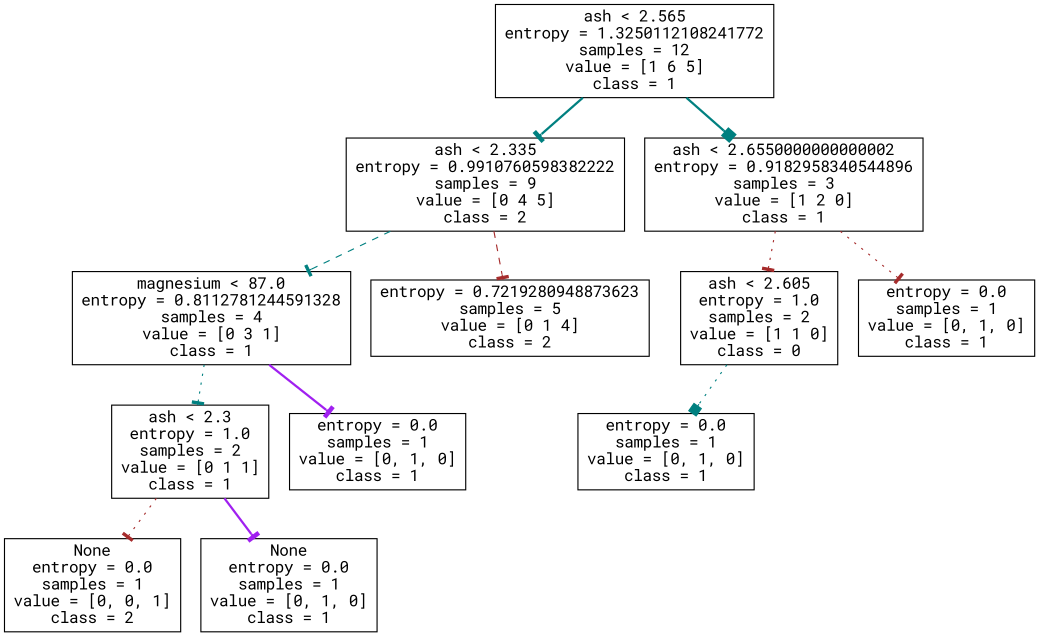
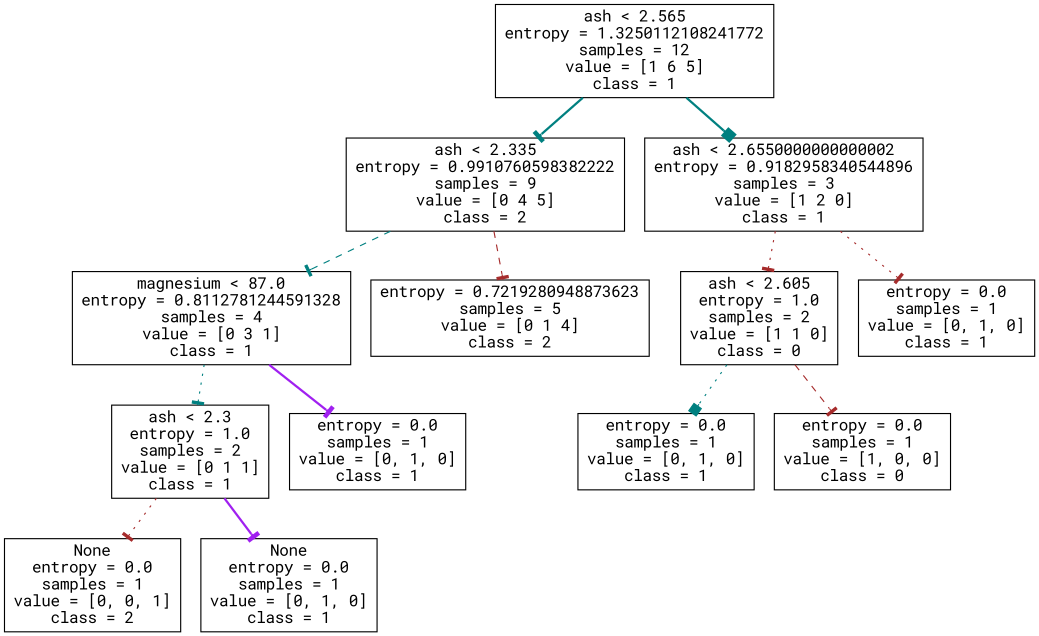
node "entropy = 0.0 samples = 1 value = [1, 0, 0] class = 0": added
